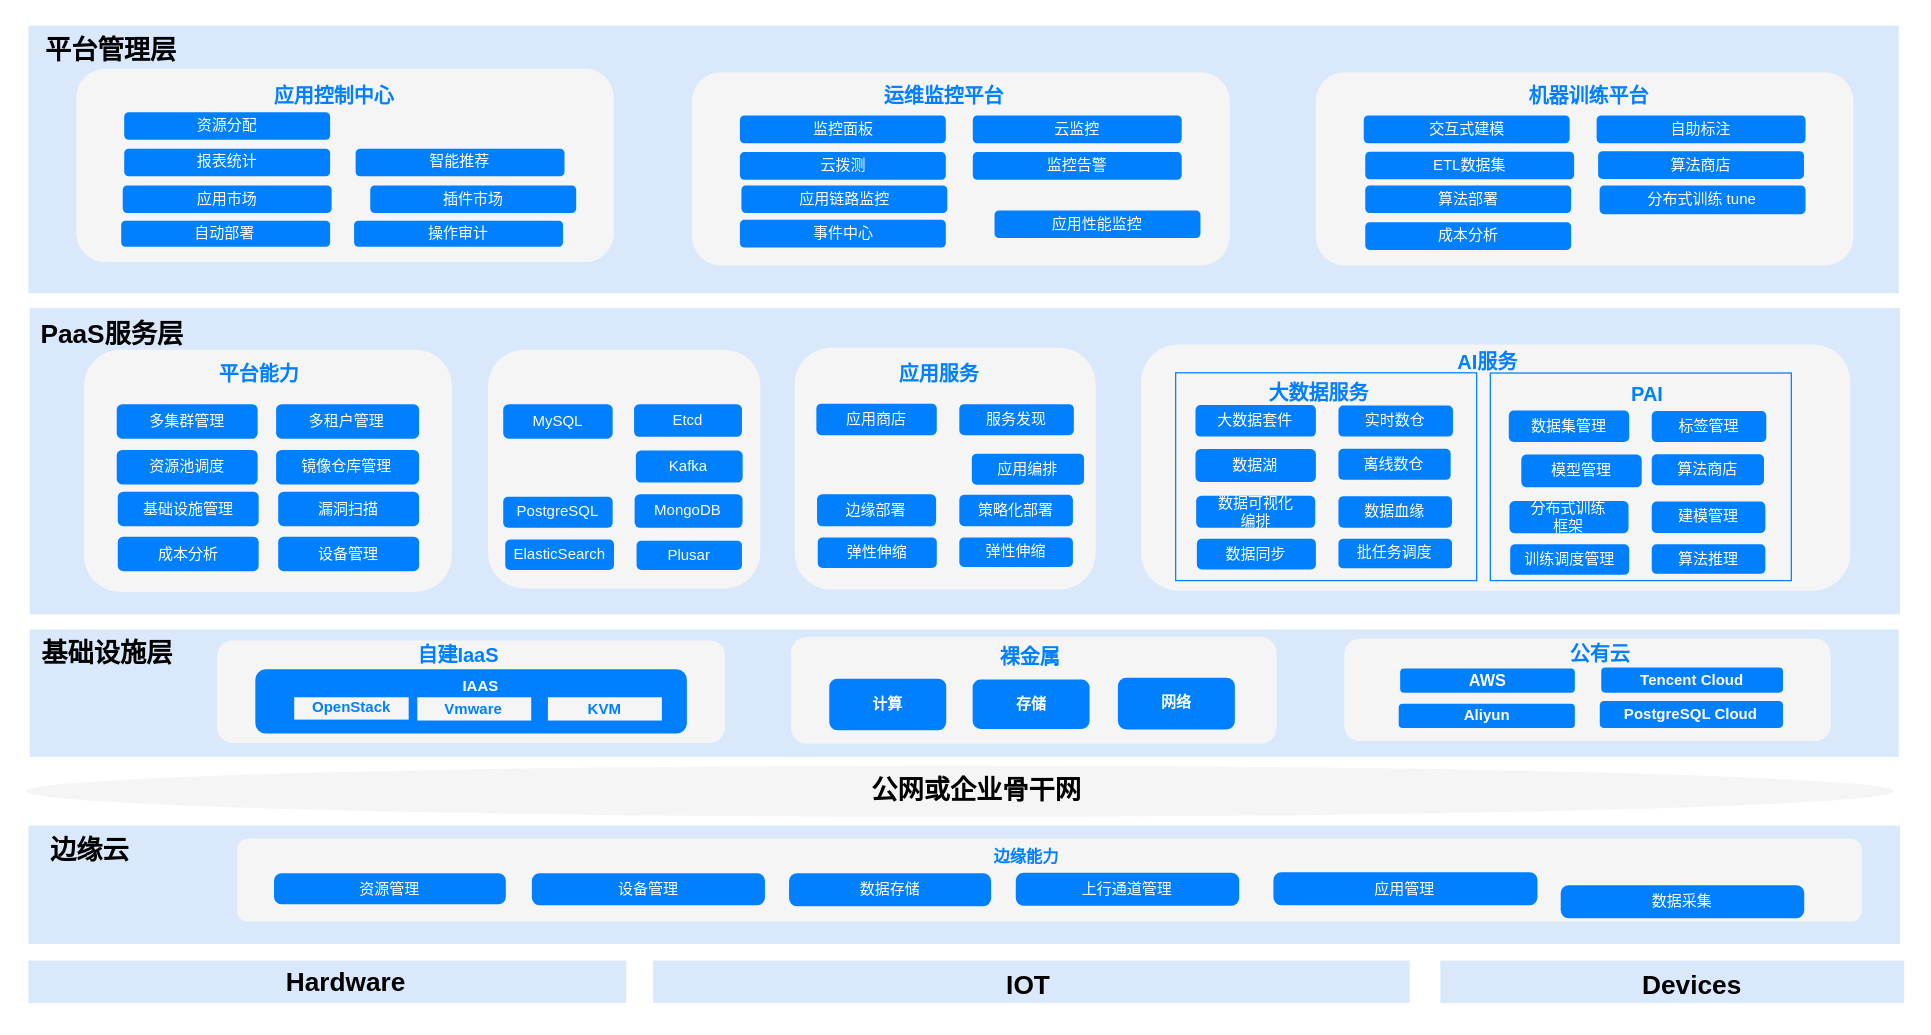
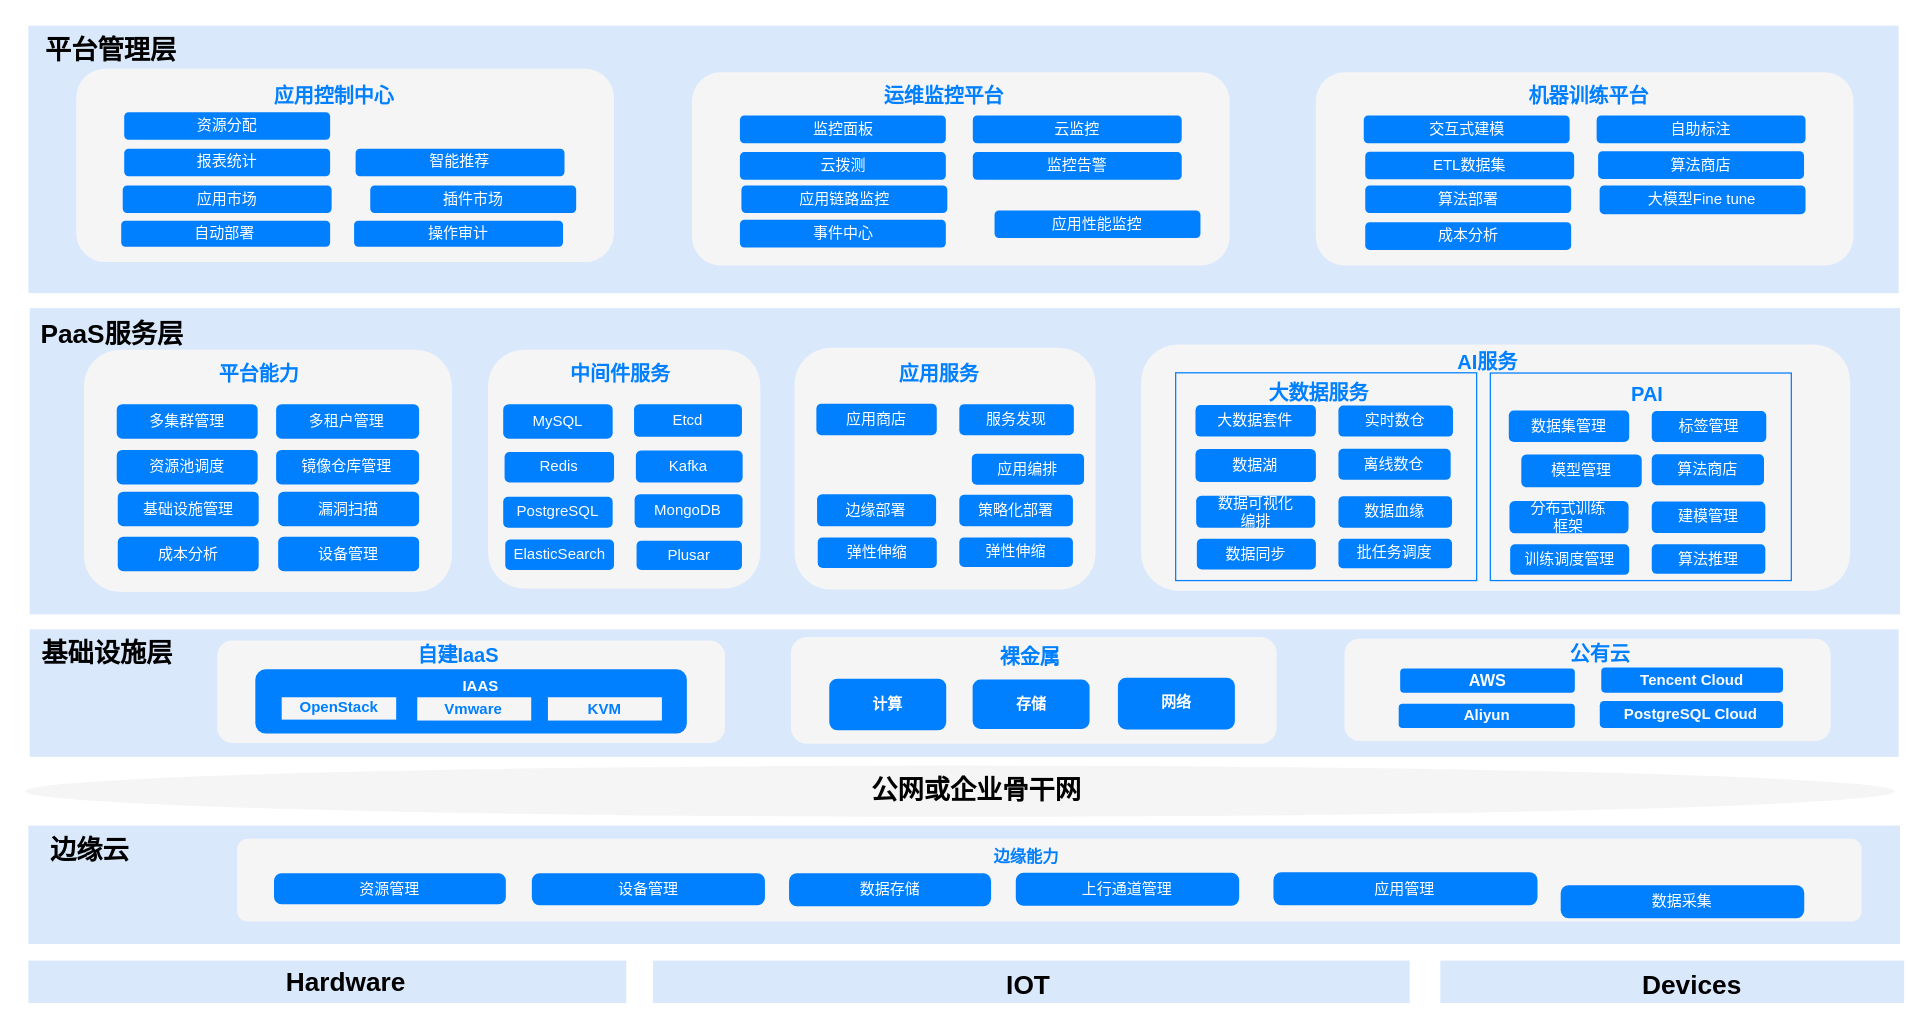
node "分布式训练 tune": label "分布式训练 tune" -> "大模型Fine tune"
node "中间件服务": added
node "Redis": added
node "OpenStack": moved (351, 708) -> (339, 708)
